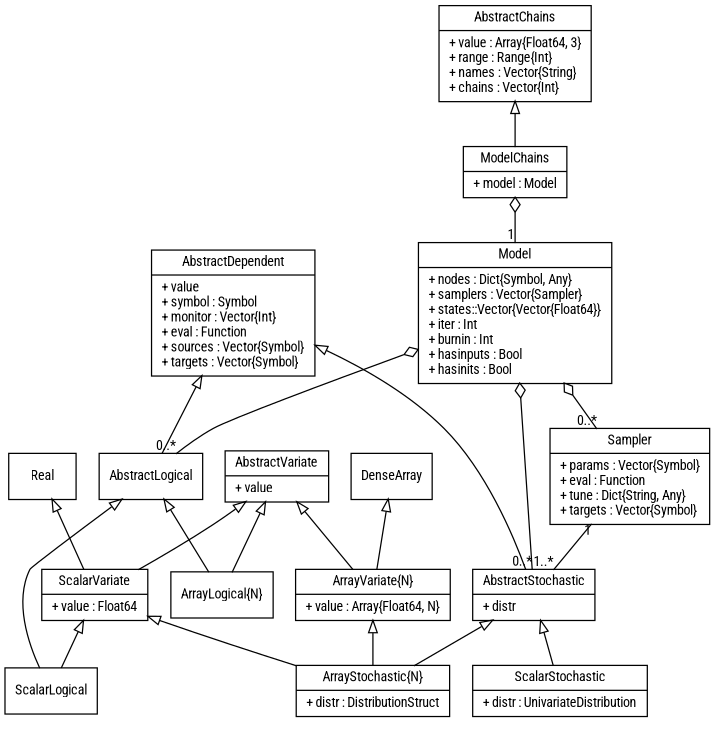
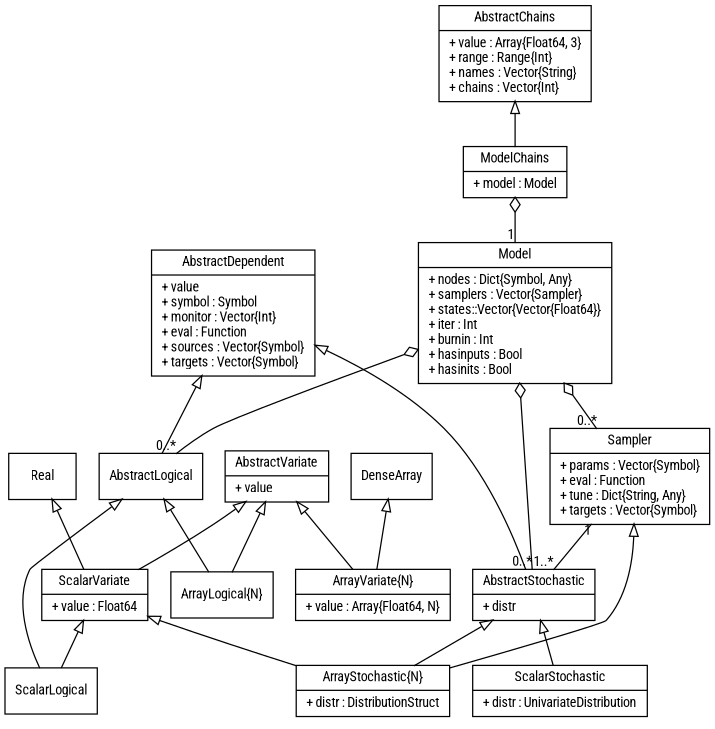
edge "ArrayVariate{N}" -- "ArrayStochastic{N}": now "Sampler" -- "ArrayStochastic{N}"
